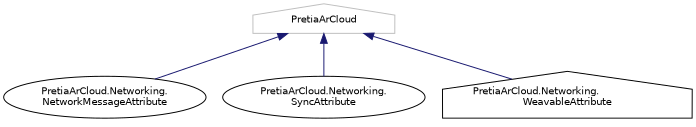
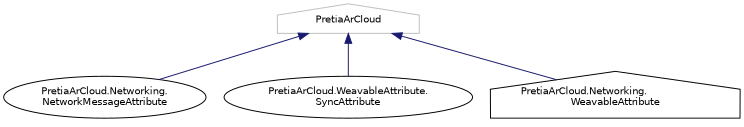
node "PretiaArCloud.Networking. SyncAttribute": label "PretiaArCloud.Networking. SyncAttribute" -> "PretiaArCloud.WeavableAttribute. SyncAttribute"
